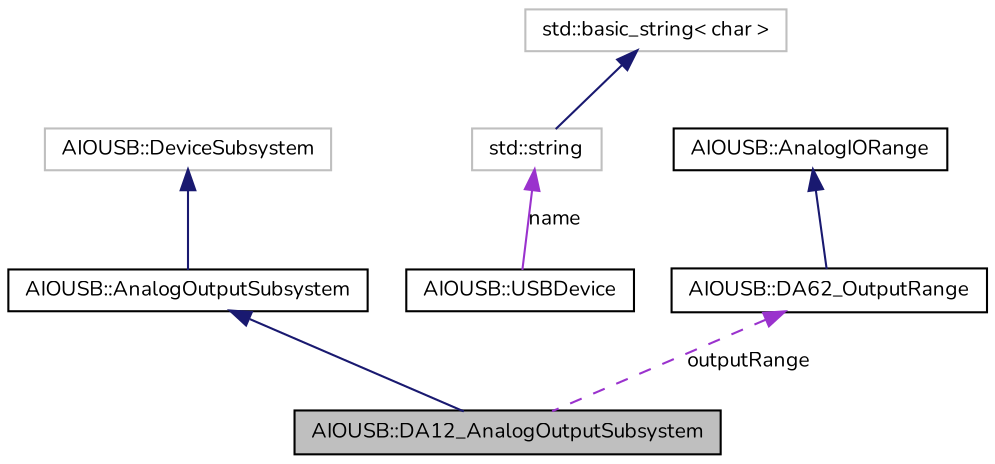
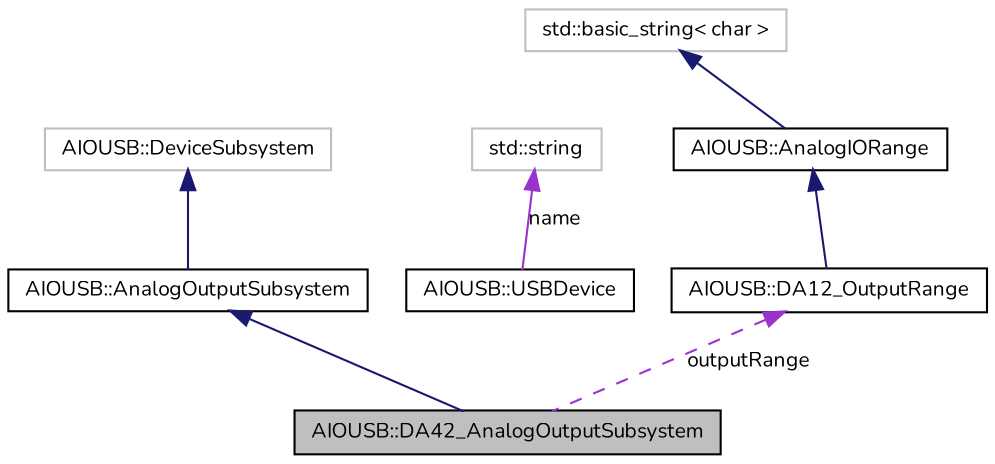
edge "std::string" -> "std::basic_string< char >": now "AIOUSB::AnalogIORange" -> "std::basic_string< char >"
node "AIOUSB::DA62_OutputRange": label "AIOUSB::DA62_OutputRange" -> "AIOUSB::DA12_OutputRange"
node "AIOUSB::DA12_AnalogOutputSubsystem": label "AIOUSB::DA12_AnalogOutputSubsystem" -> "AIOUSB::DA42_AnalogOutputSubsystem"
